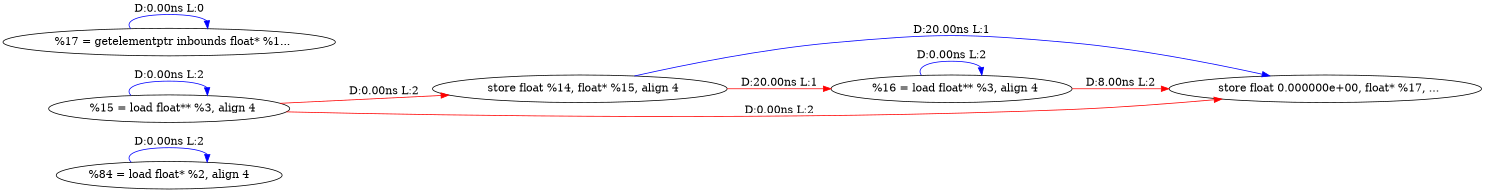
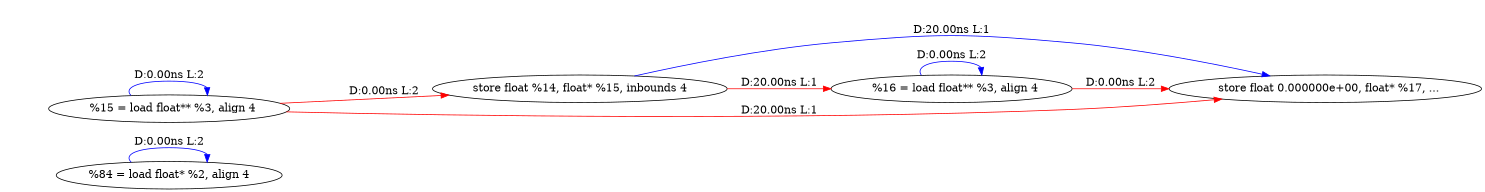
node "%17 = getelementptr inbounds float* %1...": removed
edge "%16 = load float** %3, align 4" -> "store float 0.000000e+00, float* %17, ...": label "D:8.00ns L:2" -> "D:0.00ns L:2"
node "store float %14, float* %15, align 4": label "store float %14, float* %15, align 4" -> "store float %14, float* %15, inbounds 4"
edge "%15 = load float** %3, align 4" -> "store float 0.000000e+00, float* %17, ...": label "D:0.00ns L:2" -> "D:20.00ns L:1"
